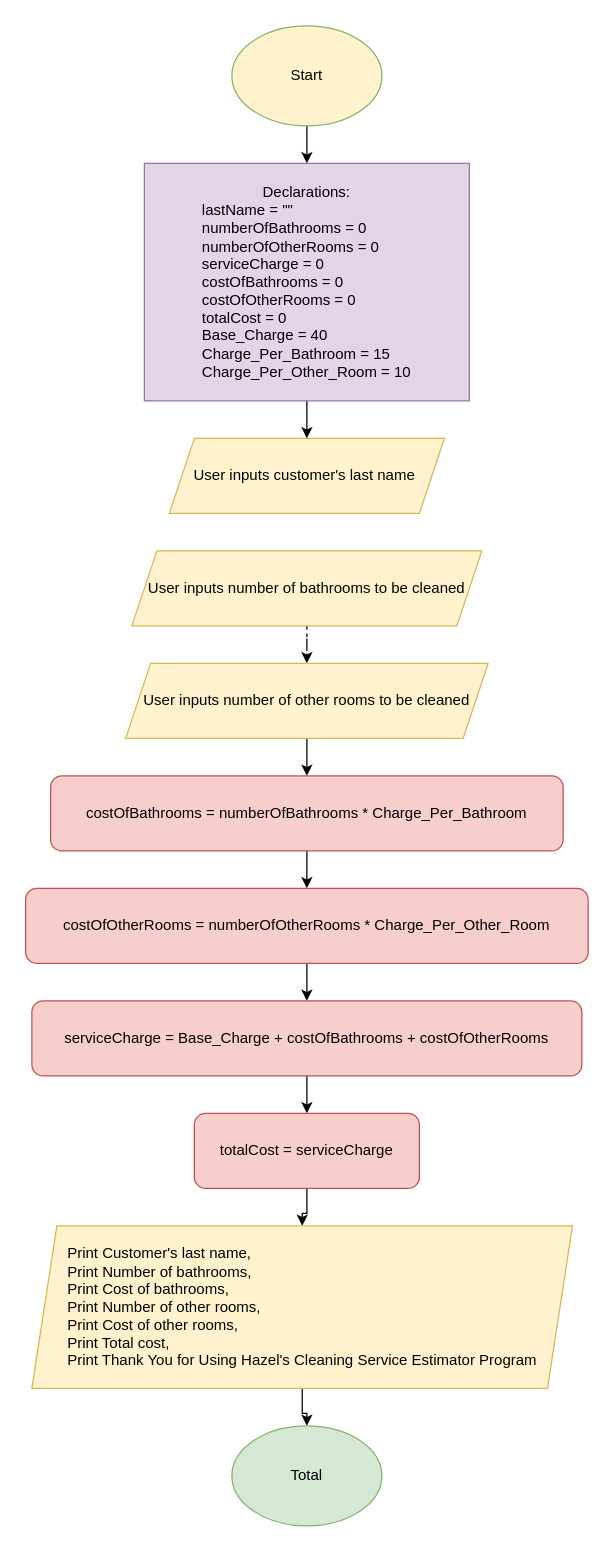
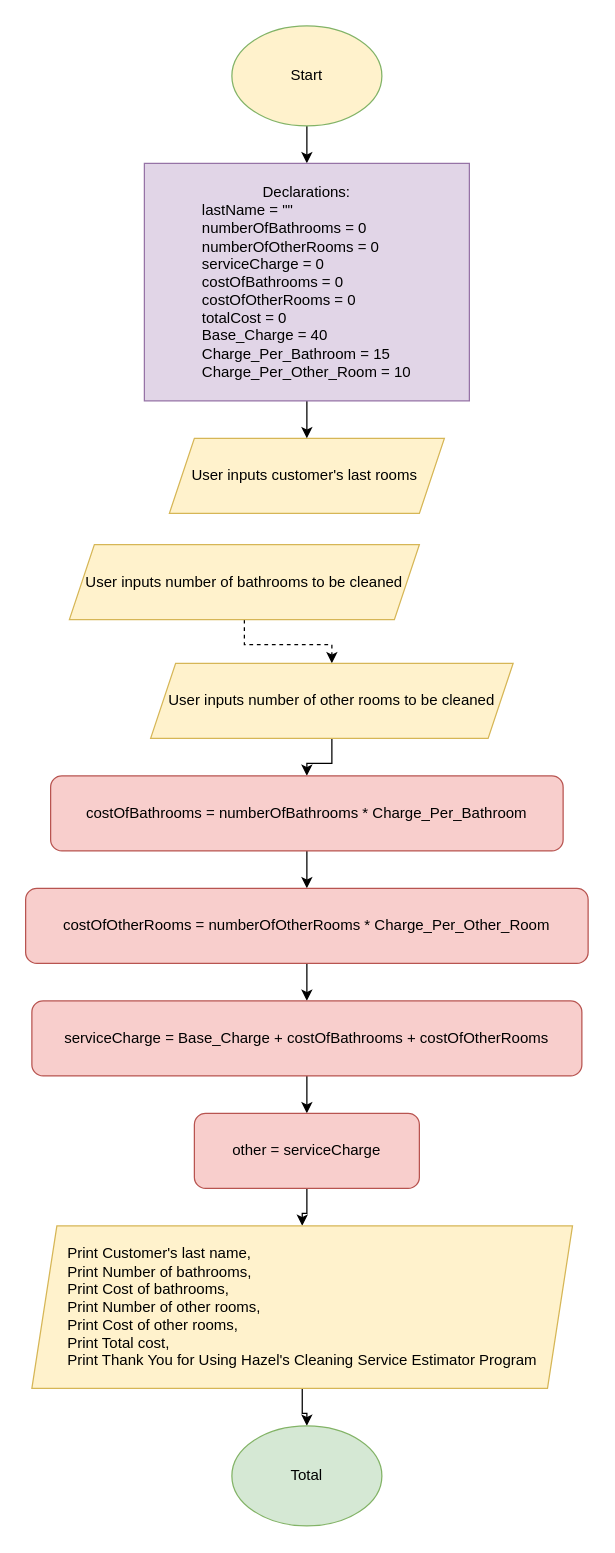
node "User inputs customer's last name": label "User inputs customer's last name" -> "User inputs customer's last rooms"
node "User inputs number of bathrooms to be cleaned": moved (307, 588) -> (244, 582)
node "User inputs number of other rooms to be cleaned": moved (307, 701) -> (332, 701)
node "totalCost = serviceCharge": label "totalCost = serviceCharge" -> "other = serviceCharge"
